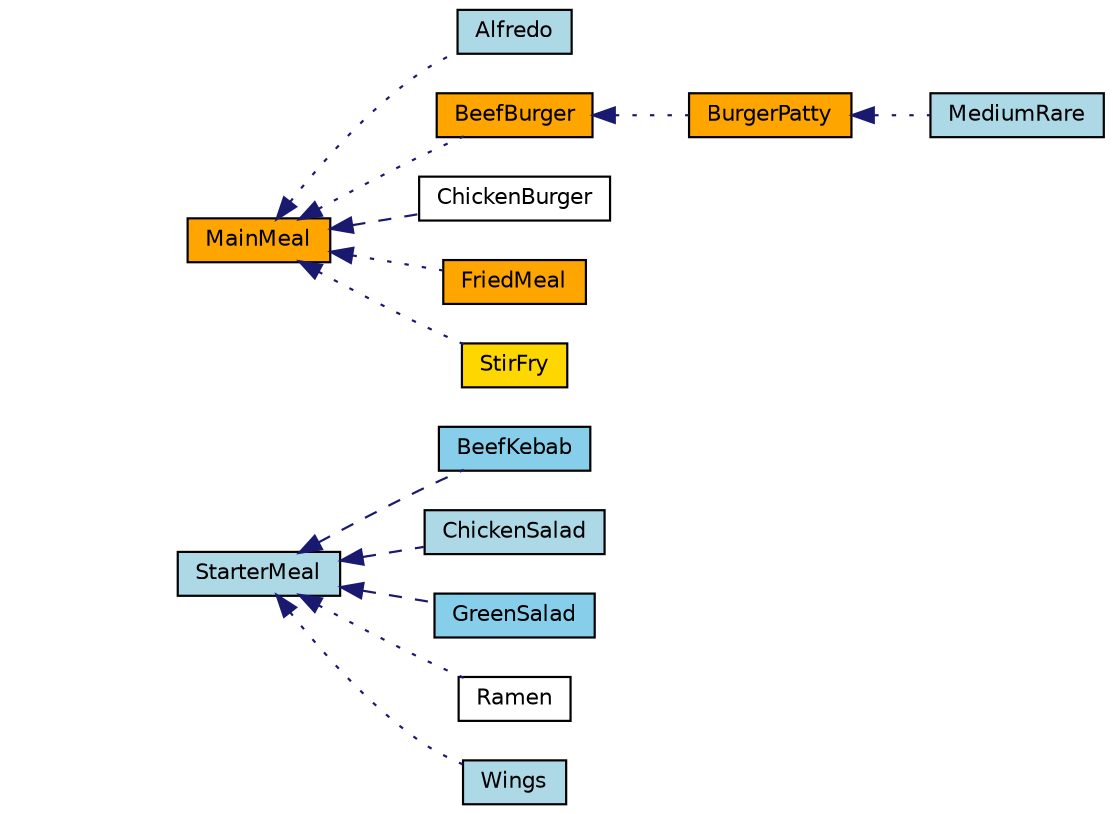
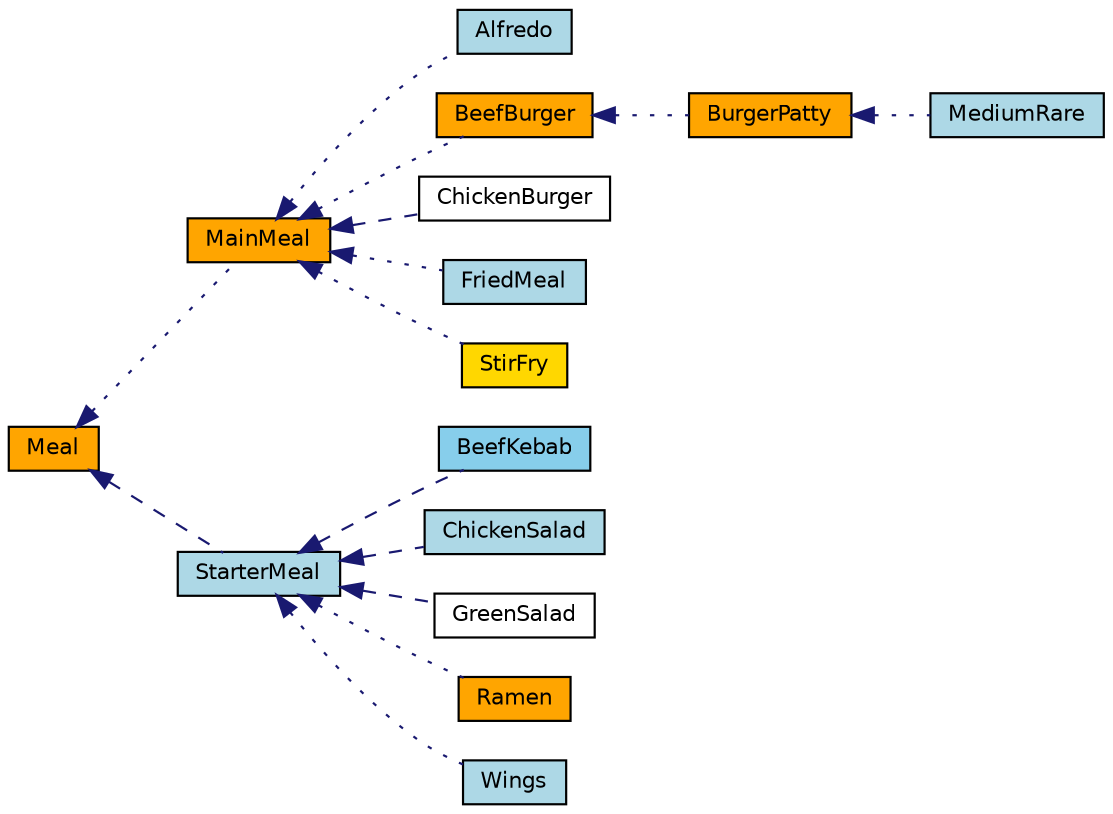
node "FriedMeal": fillcolor orange -> lightblue
node "Meal": added
node "GreenSalad": fillcolor skyblue -> white
node "Ramen": fillcolor white -> orange
